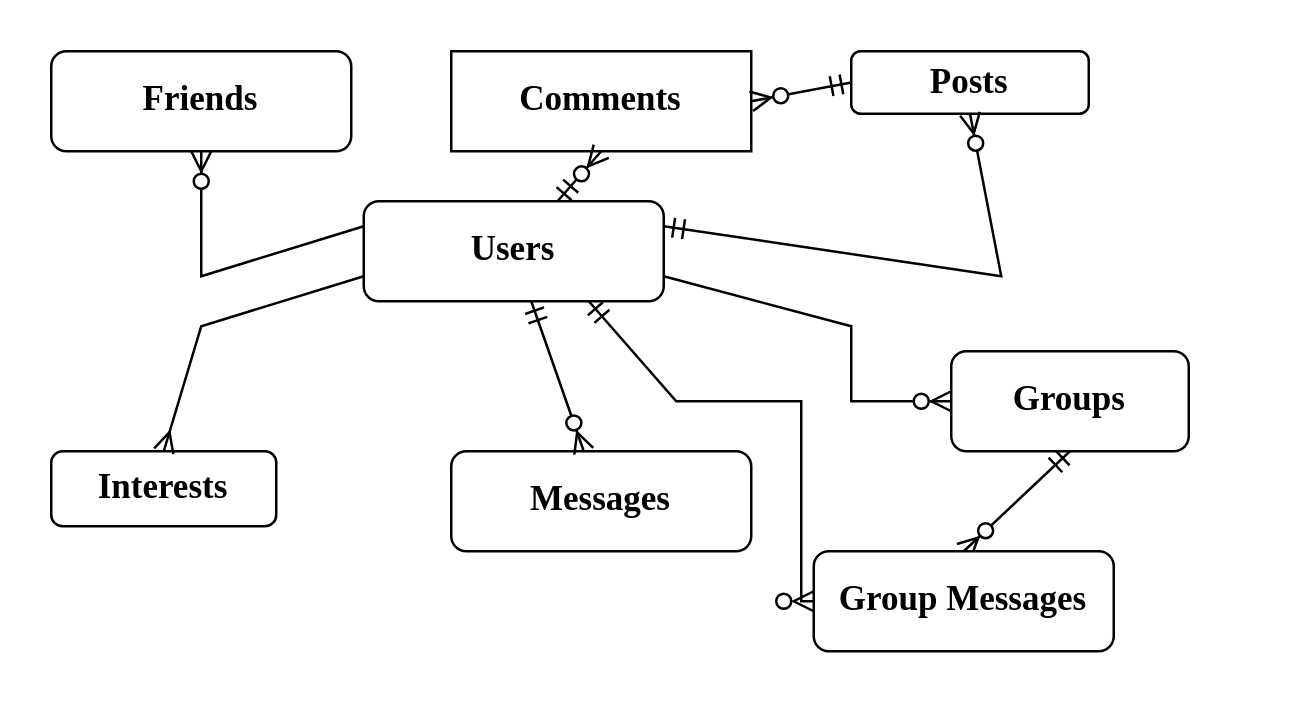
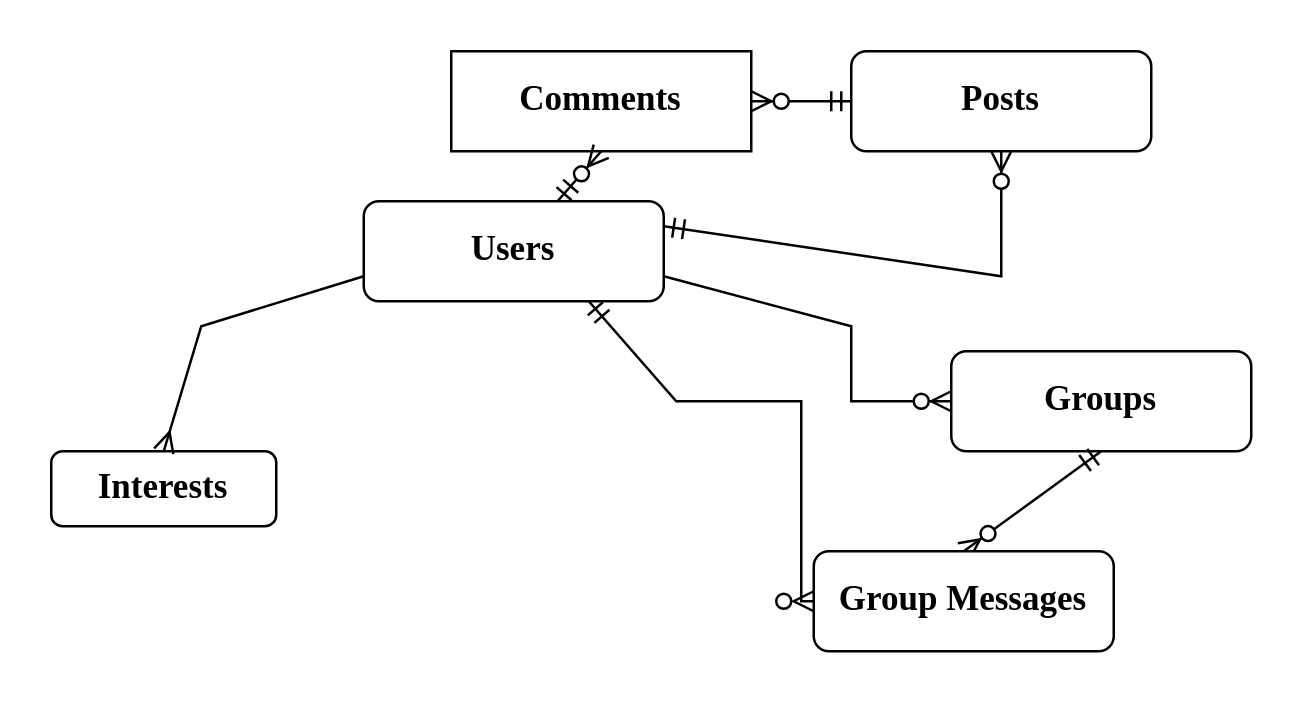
node "Posts": size 238x63 -> 300x100
node "Friends": removed
edge "Users" -> "Friends": removed
edge "Users" -- "Messages": removed
node "Groups": size 238x100 -> 300x100
node "Messages": removed
